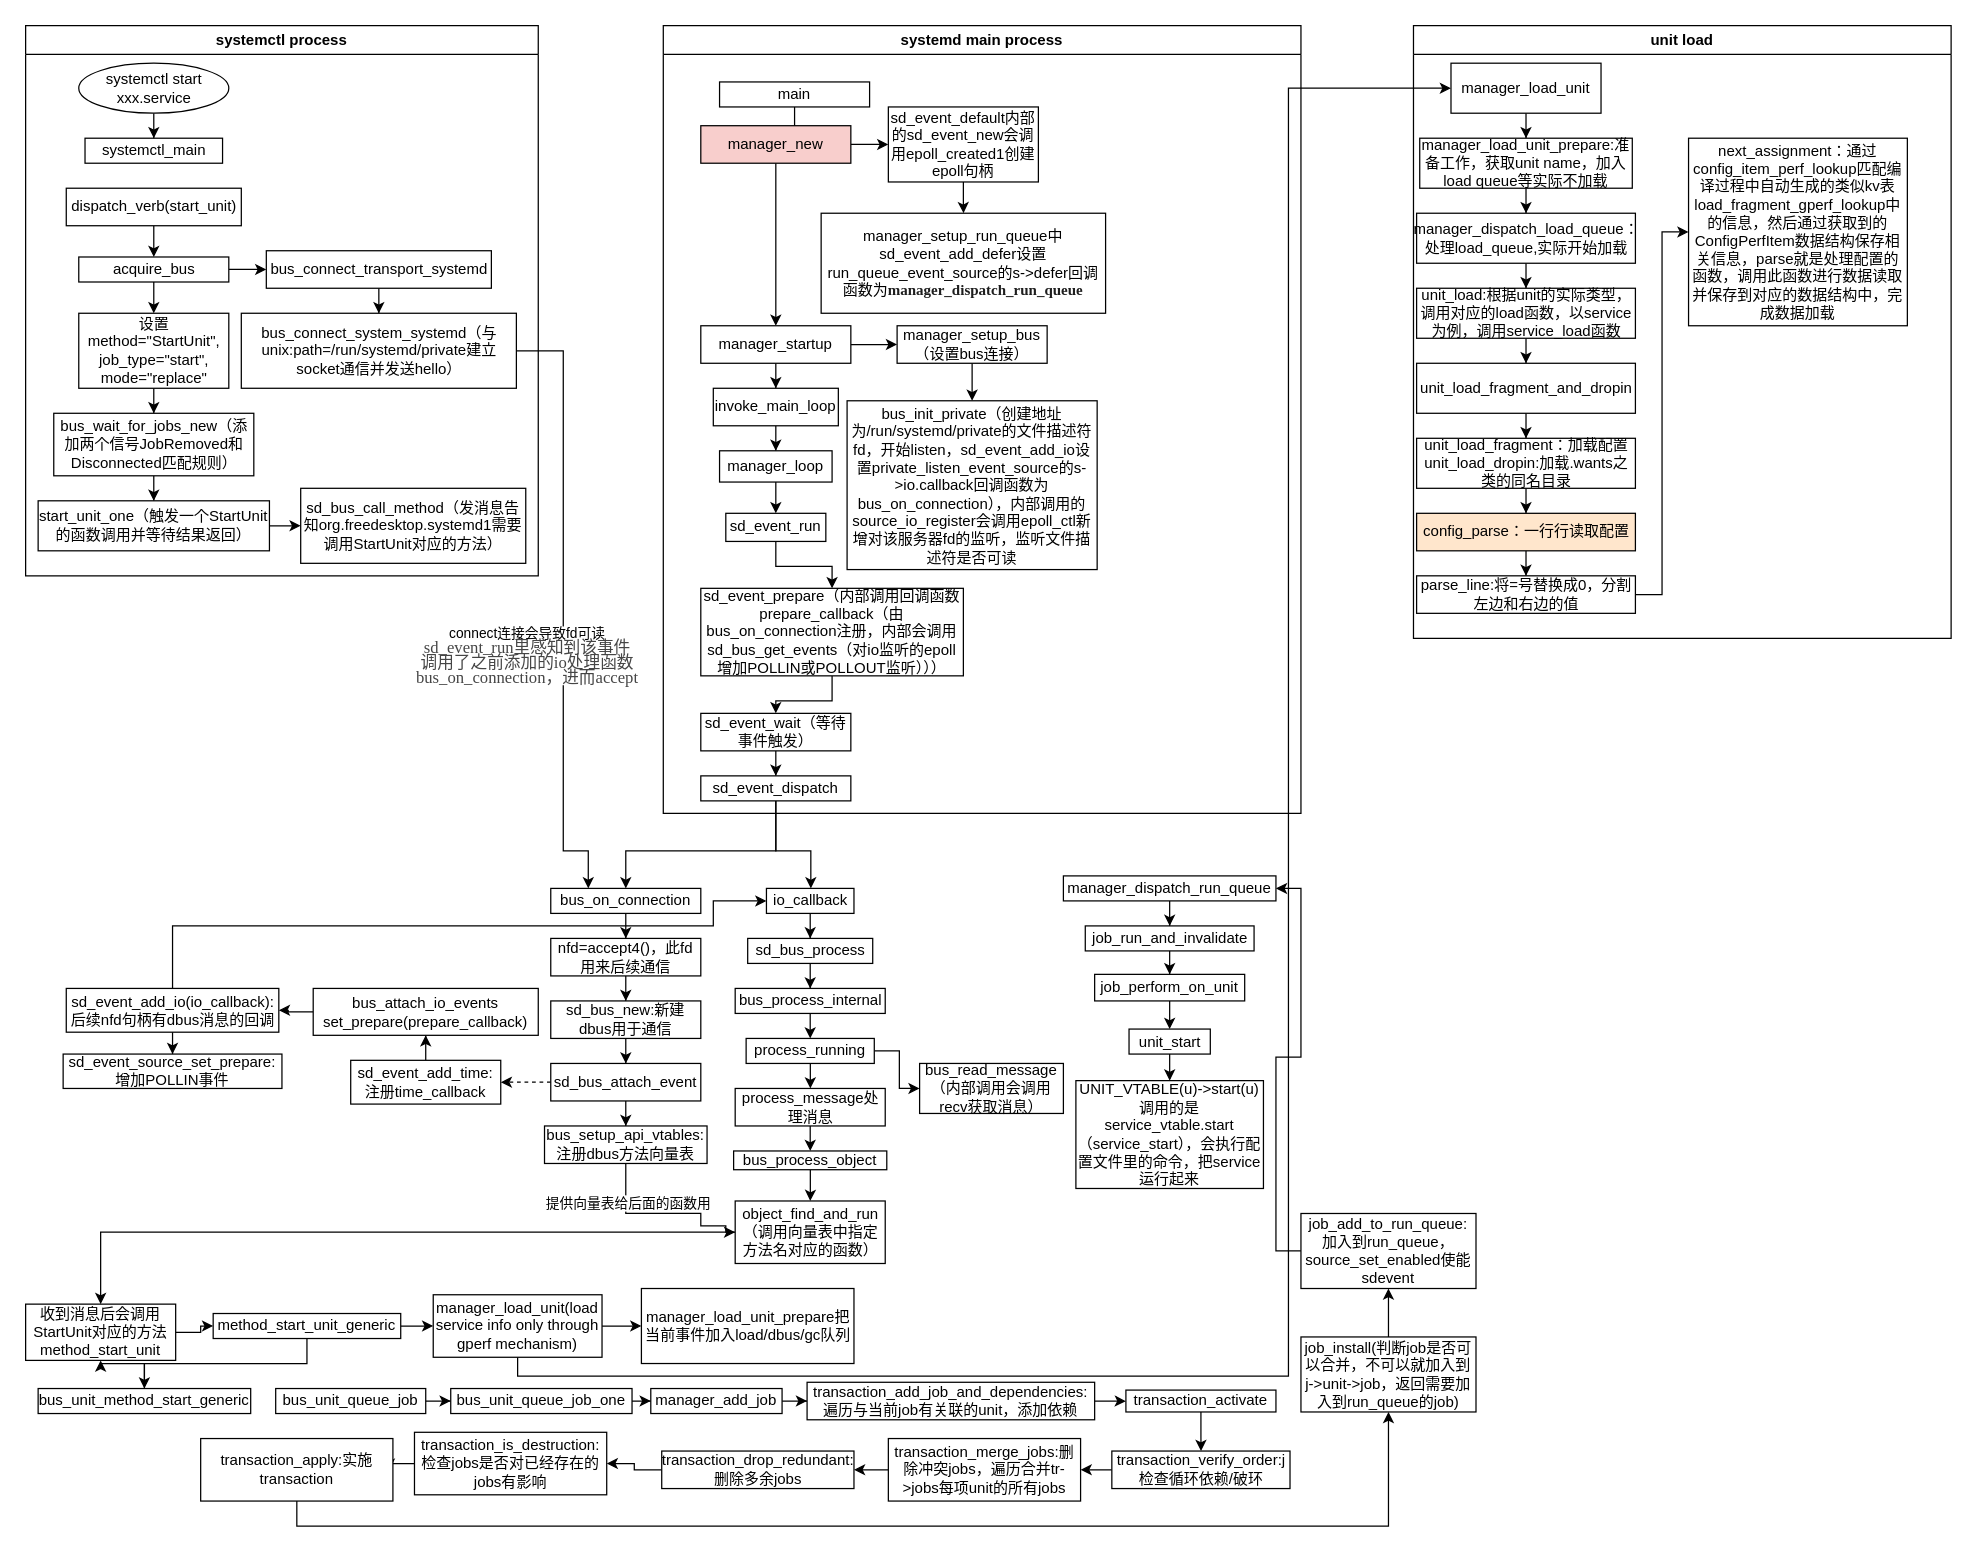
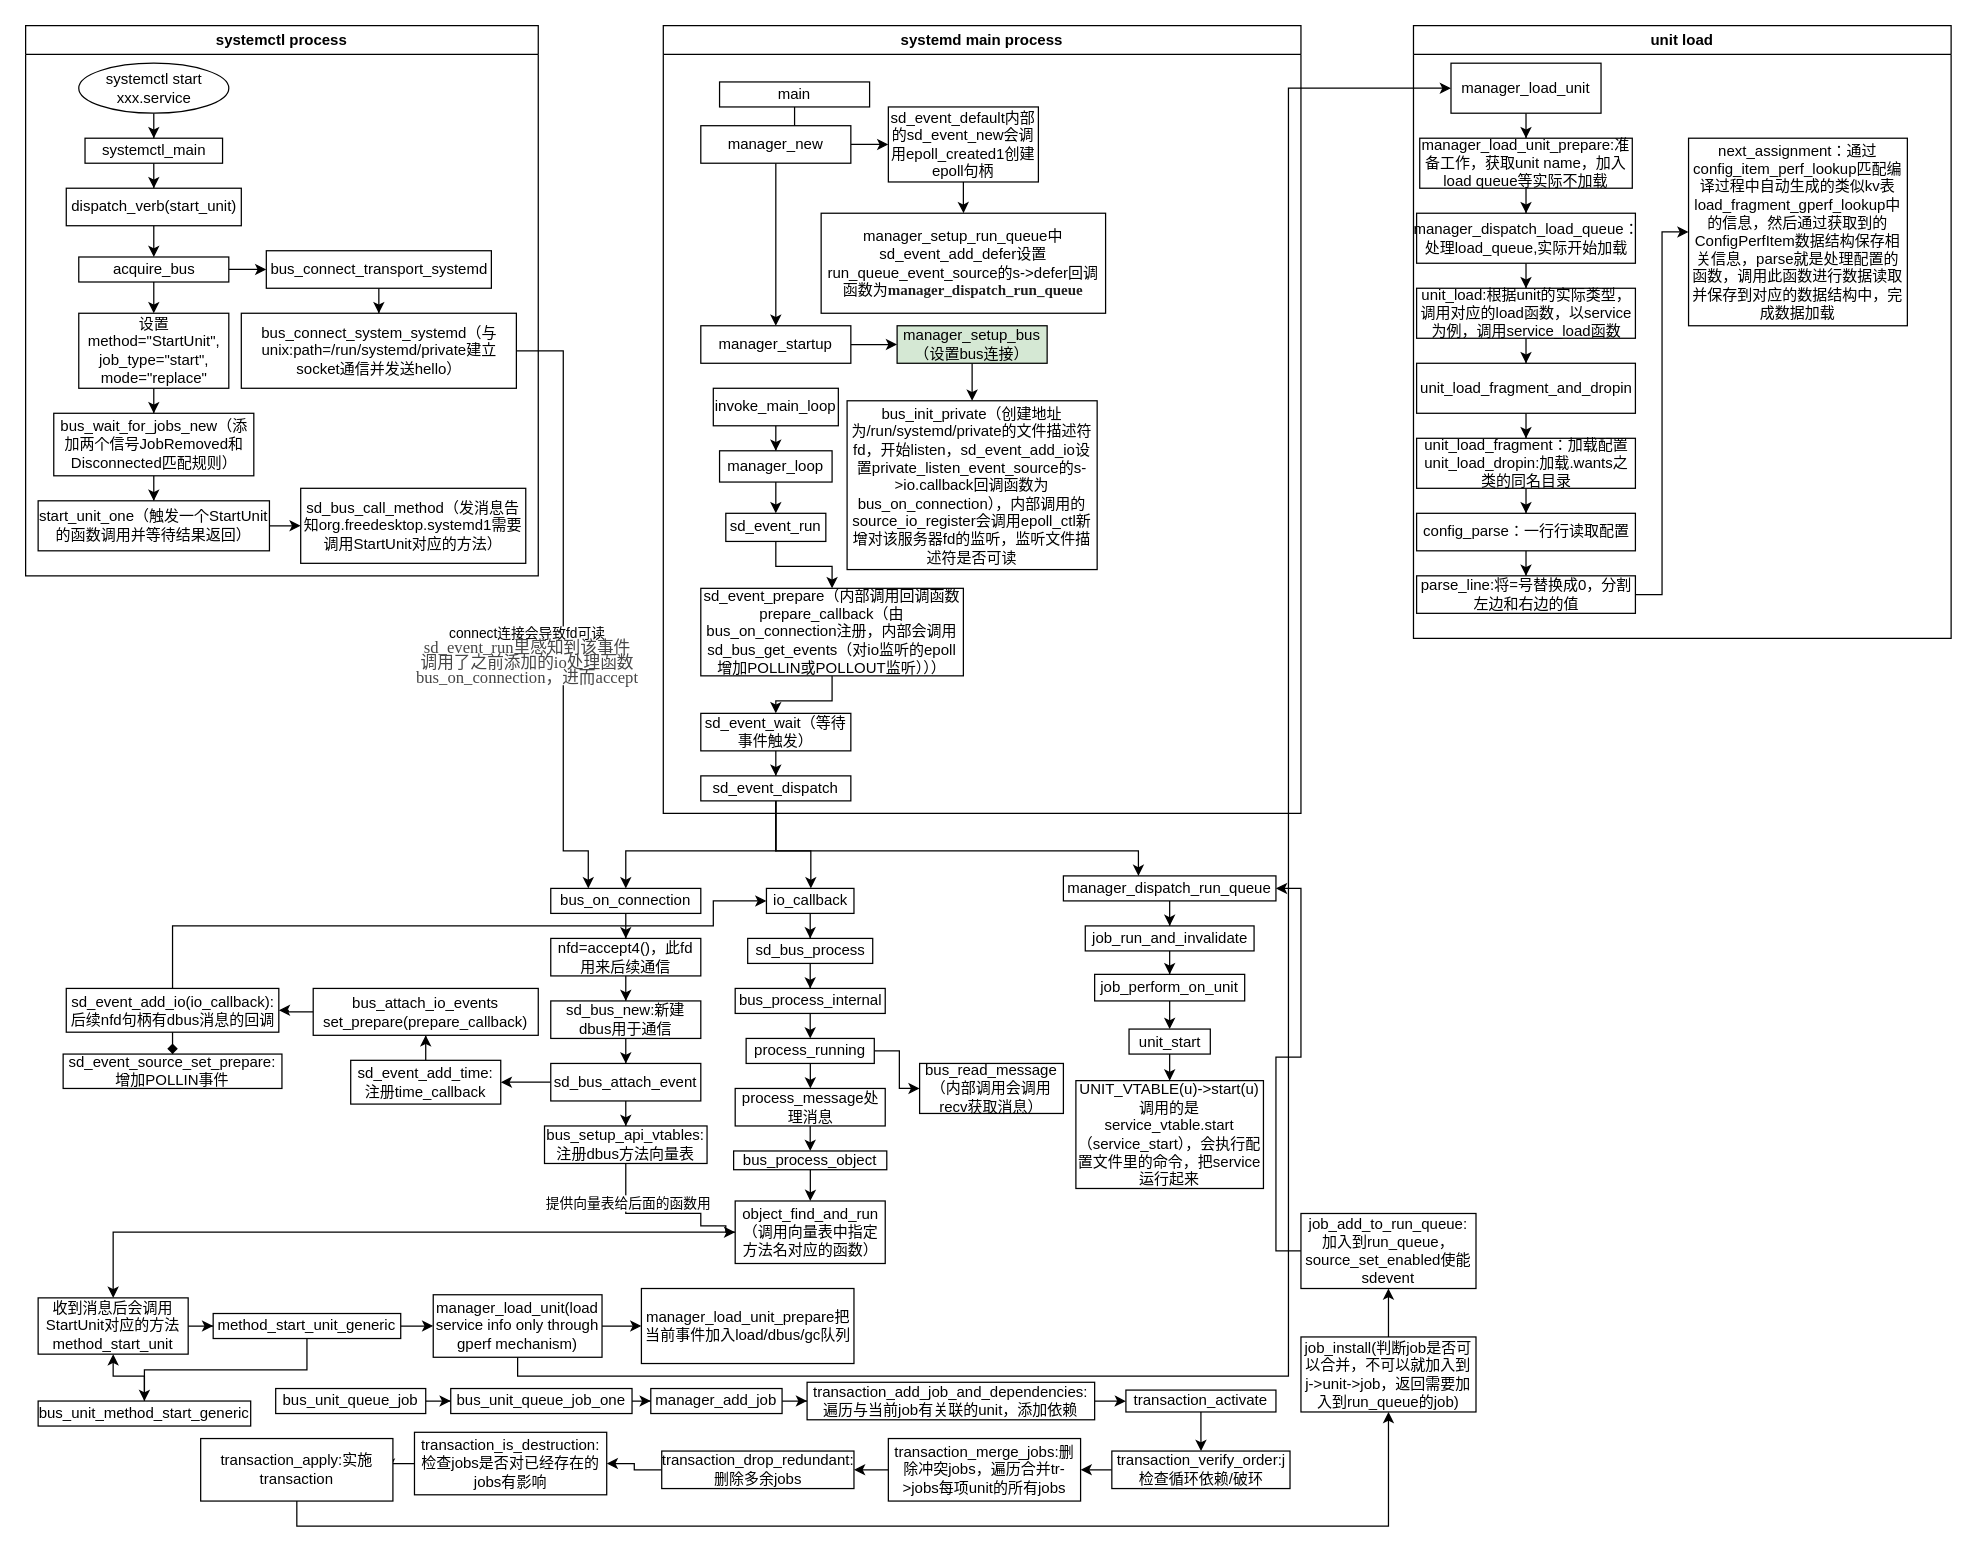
node "manager_new": fillcolor #f8cecc -> #ffffff
edge "systemctl_main" -> "dispatch_verb(start_unit)": added
node "manager_setup_bus（设置bus连接）": fillcolor #ffffff -> #d5e8d4
edge "manager_startup" -> "invoke_main_loop": removed
node "config_parse：一行行读取配置": fillcolor #ffe6cc -> #ffffff
edge "sd_event_dispatch" -> "manager_dispatch_run_queue": added
edge "sd_event_add_io(io_callback):后续nfd句柄有dbus消息的回调" -> "sd_event_source_set_prepare:增加POLLIN事件": arrowhead classic -> diamond
edge "sd_bus_attach_event" -> "sd_event_add_time:注册time_callback": style dashed -> solid
node "收到消息后会调用StartUnit对应的方法method_start_unit": moved (101, 1332) -> (113, 1326)
node "bus_unit_method_start_generic": moved (144, 1401) -> (144, 1413)
